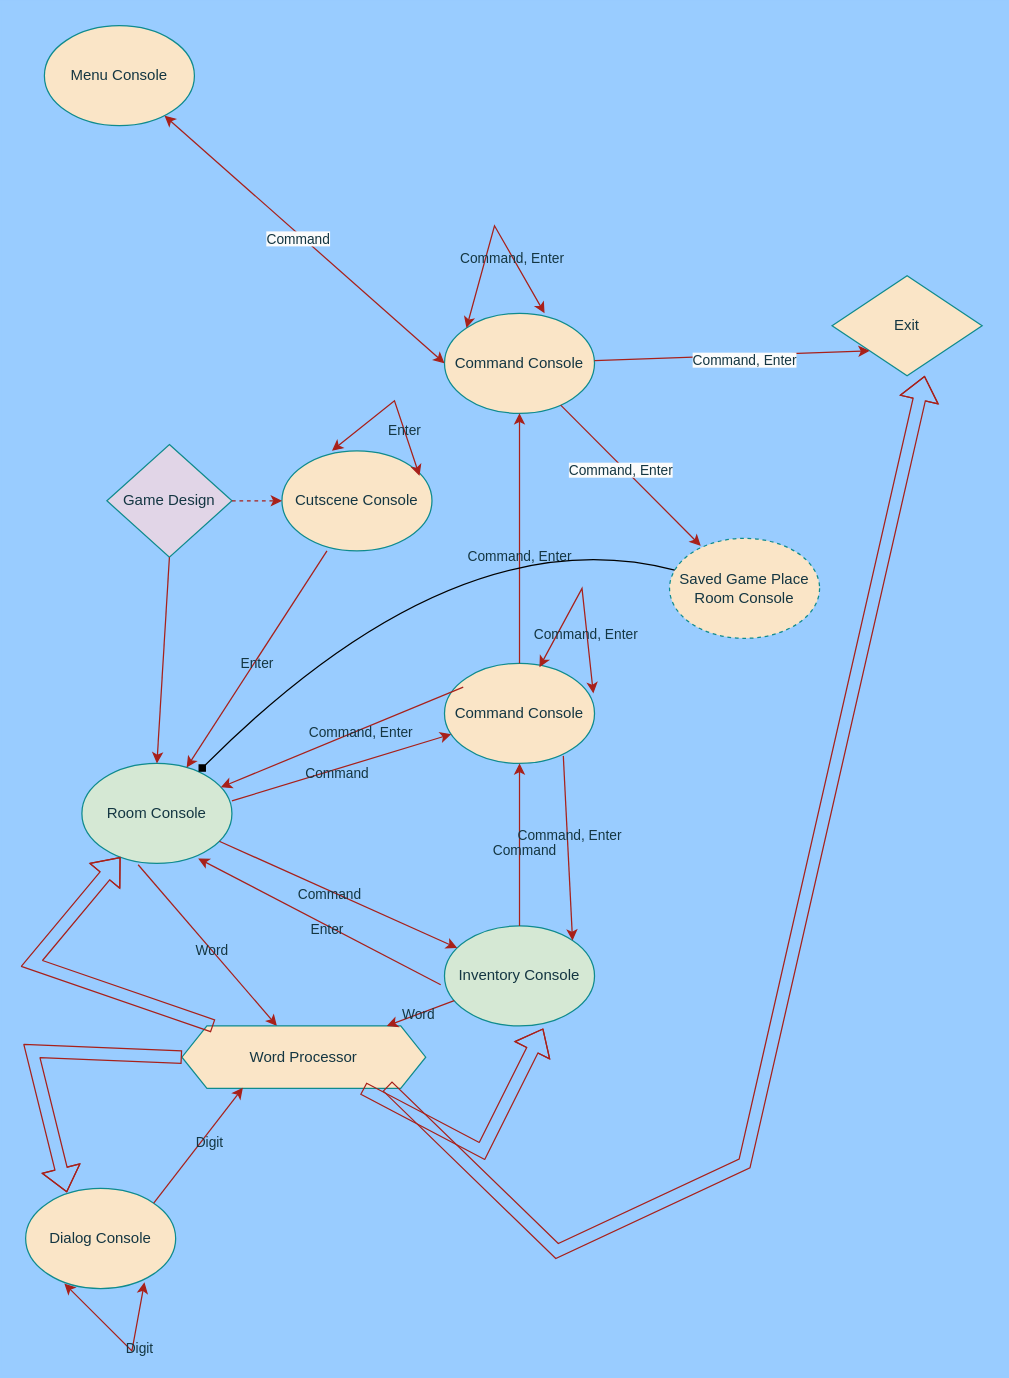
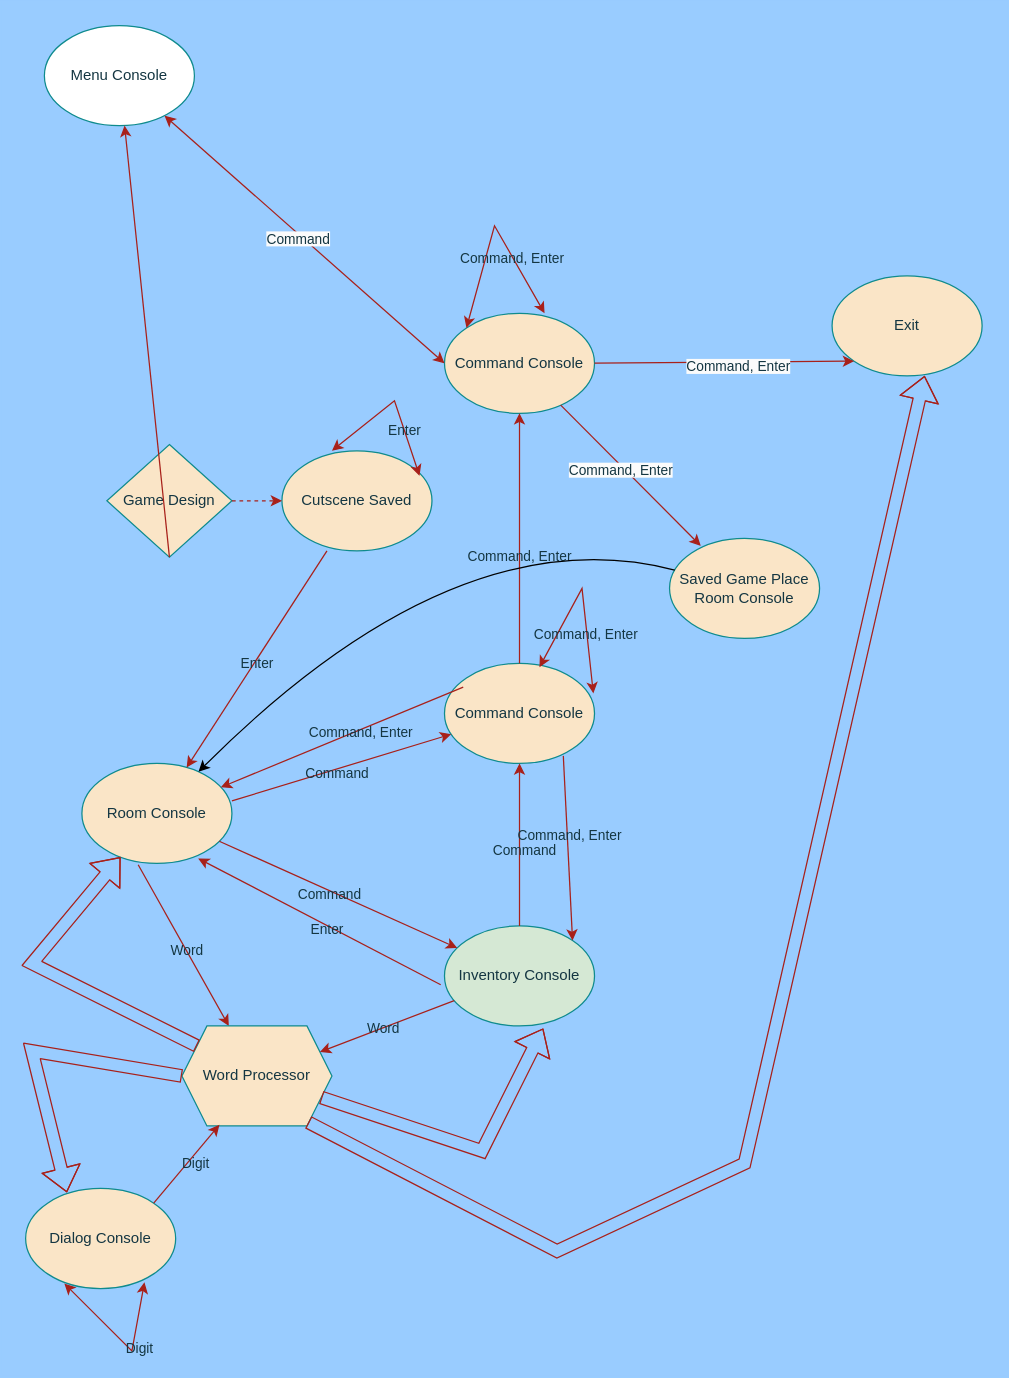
node "Menu Console": fillcolor #fae5c7 -> #ffffff
node "Exit": shape diamond -> ellipse
node "Game Design": fillcolor #e1d5e7 -> #fae5c7
node "Cutscene Console": label "Cutscene Console" -> "Cutscene Saved"
node "Saved Game Place Room Console": style dashed -> solid
edge "Game Design" -> "Room Console": now "Game Design" -> "Menu Console"
edge "Saved Game Place Room Console" -> "Room Console": arrowhead diamond -> classic
node "Room Console": fillcolor #d5e8d4 -> #fae5c7
node "Word Processor": size 244x63 -> 150x100
